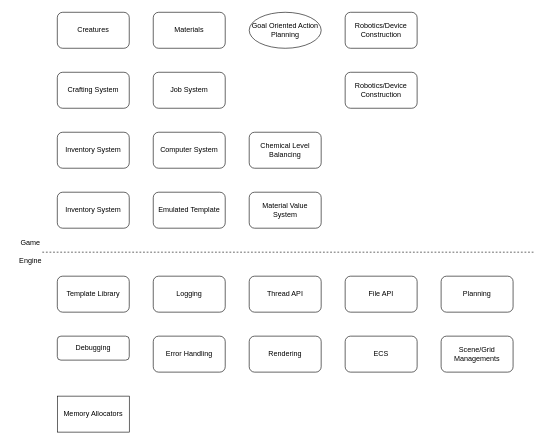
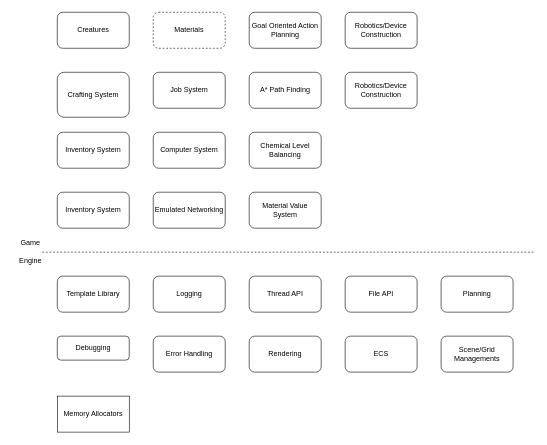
node "Materials": style solid -> dashed
node "Goal Oriented Action Planning": shape ellipse -> rounded rectangle
node "Crafting System": size 72x36 -> 72x45
node "A* Path Finding": added
node "Emulated Template": label "Emulated Template" -> "Emulated Networking"
